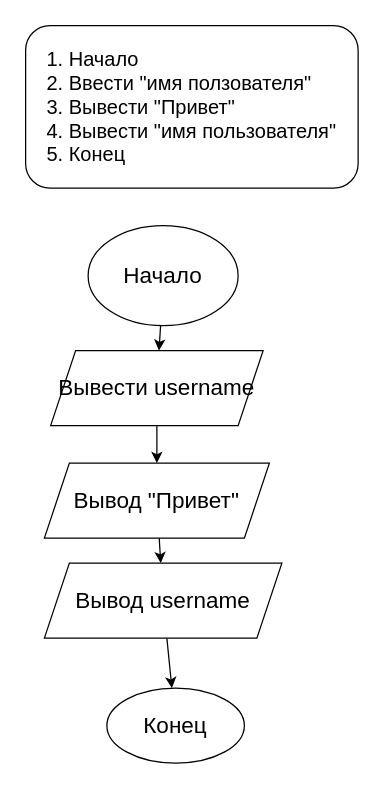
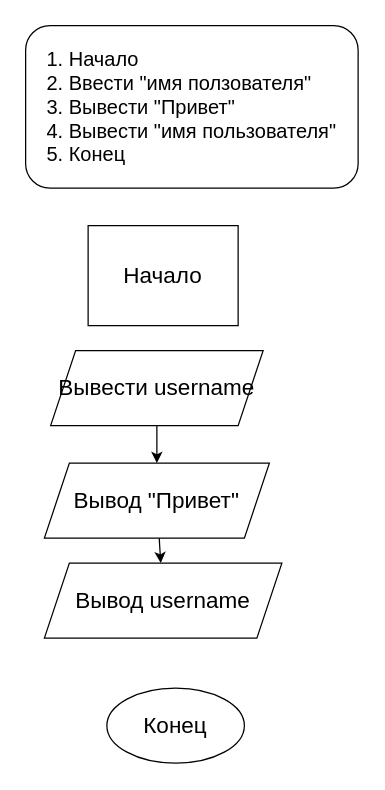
node "Начало": shape ellipse -> rectangle
edge "Начало" -> "Вывести username": removed
edge "Вывод username" -> "Конец": removed
